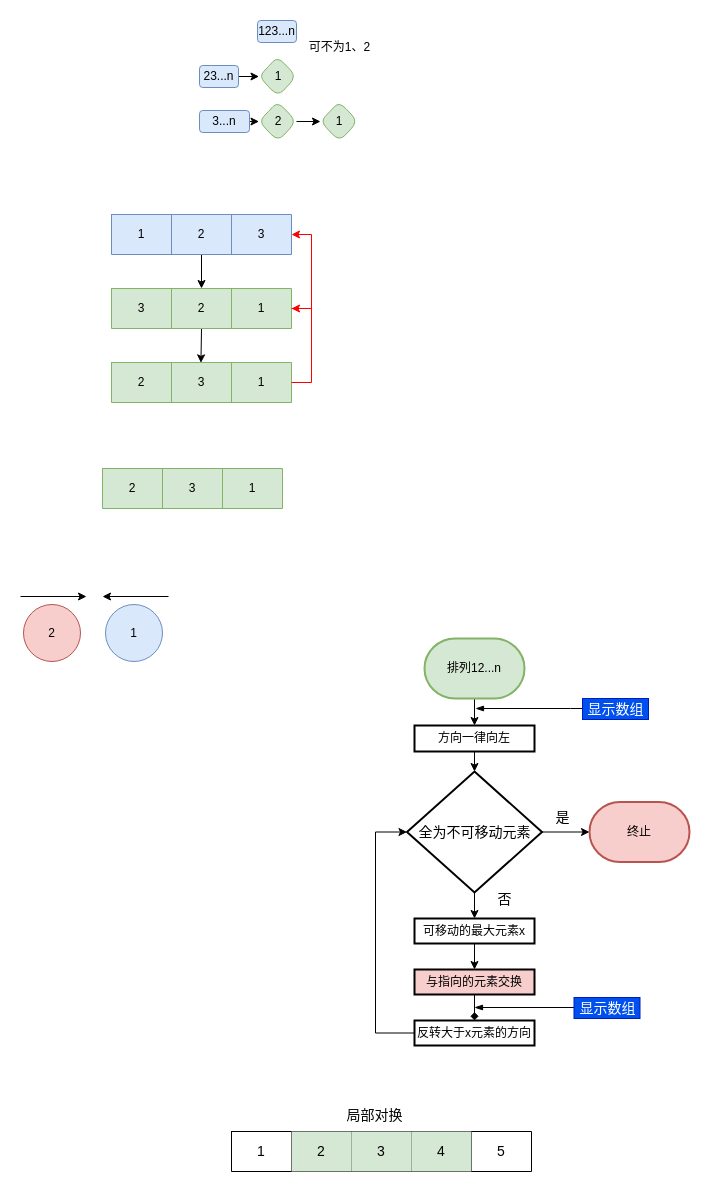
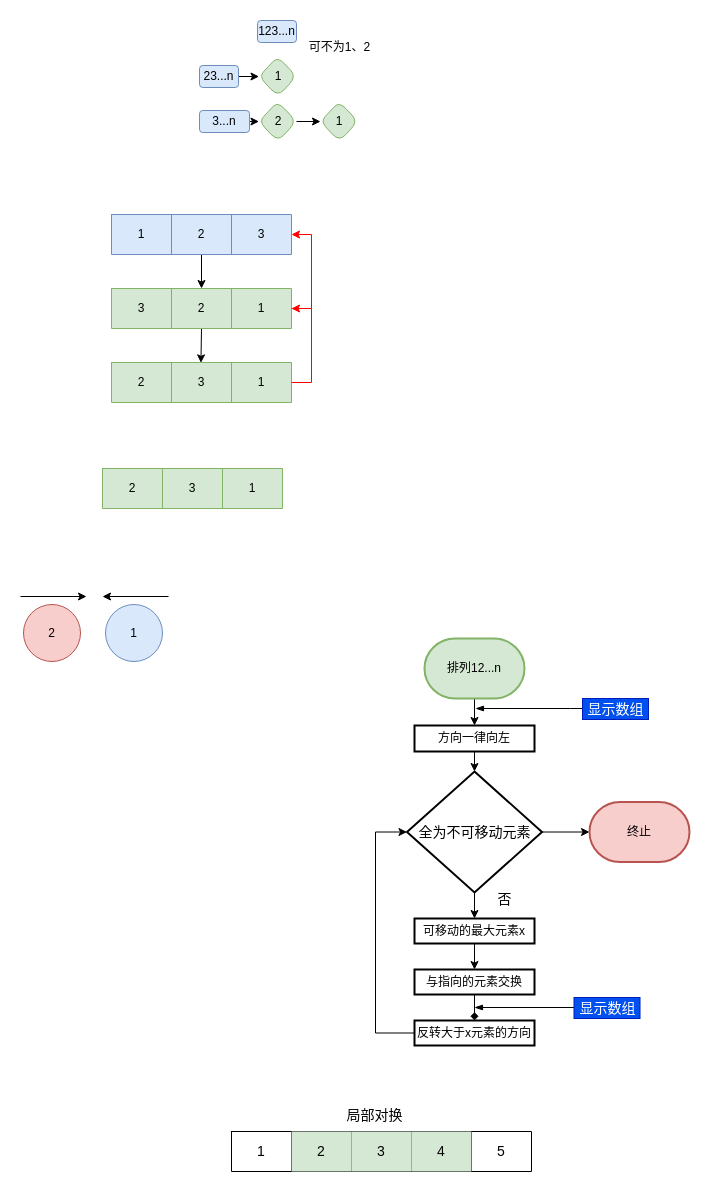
node "是": removed
node "与指向的元素交换": fillcolor #f8cecc -> #ffffff
